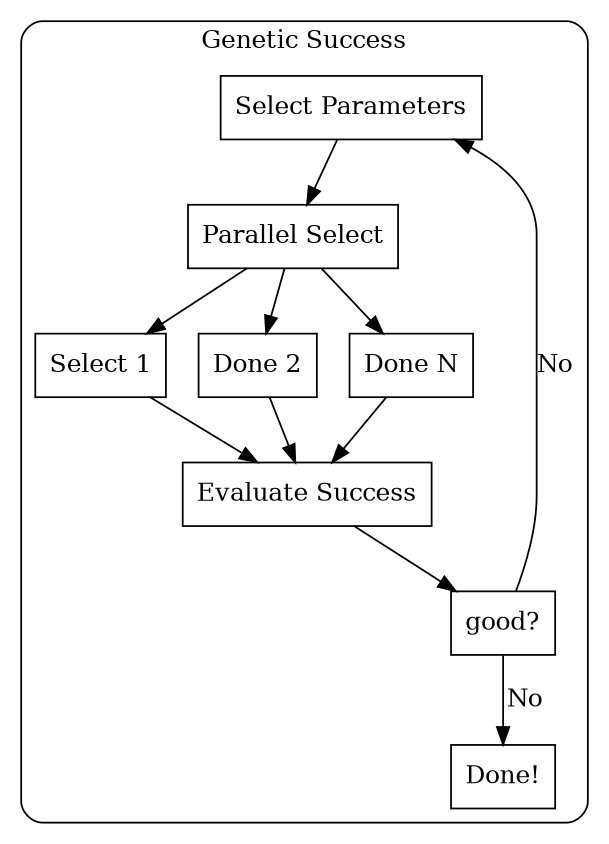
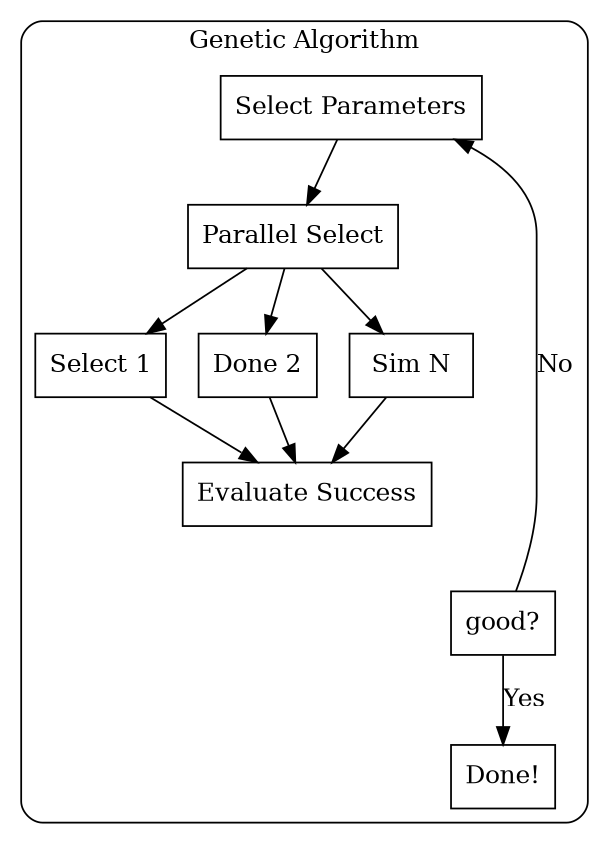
cluster "Genetic Success": label "Genetic Success" -> "Genetic Algorithm"
node "Done N": label "Done N" -> "Sim N"
edge "Evaluate Success" -> "good?": removed
edge "good?" -> "Done!": label "No" -> "Yes"
